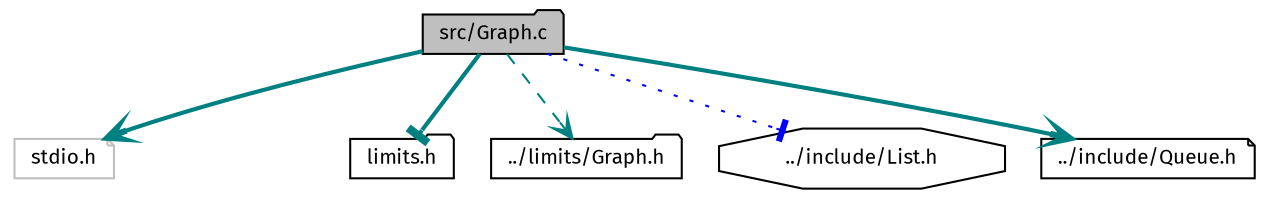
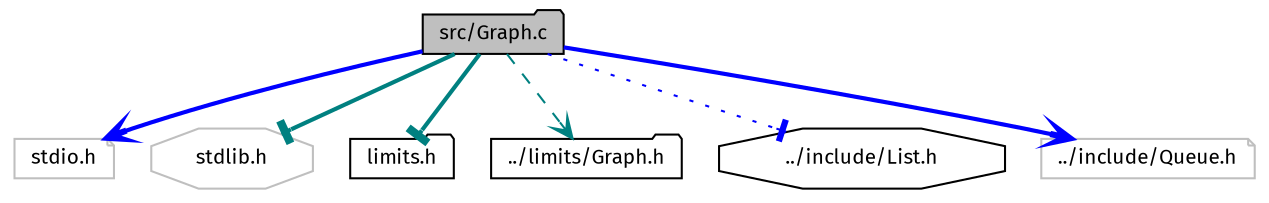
edge "src/Graph.c" -> "stdio.h": color teal -> blue
edge "src/Graph.c" -> "../include/Queue.h": color teal -> blue
node "stdlib.h": added
node "../include/Queue.h": color black -> grey75
